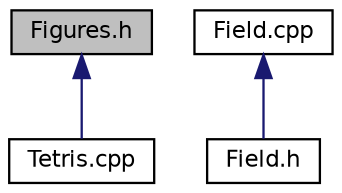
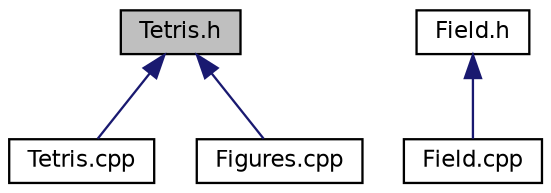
node "Figures.h": label "Figures.h" -> "Tetris.h"
edge "Field.h" -> "Field.cpp": reversed
node "Figures.cpp": added
